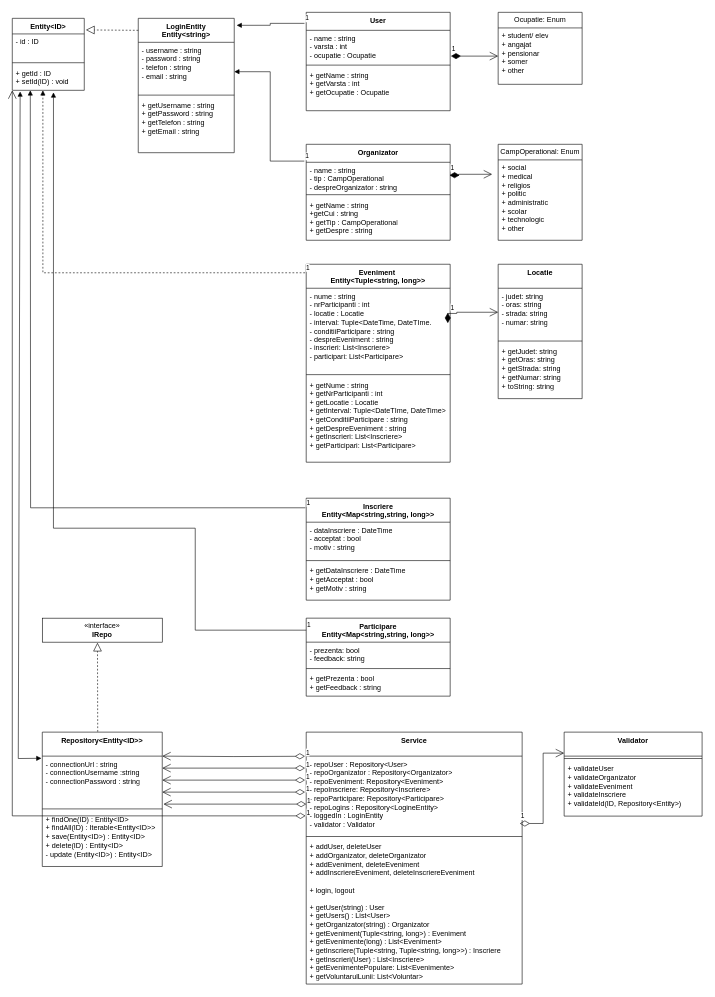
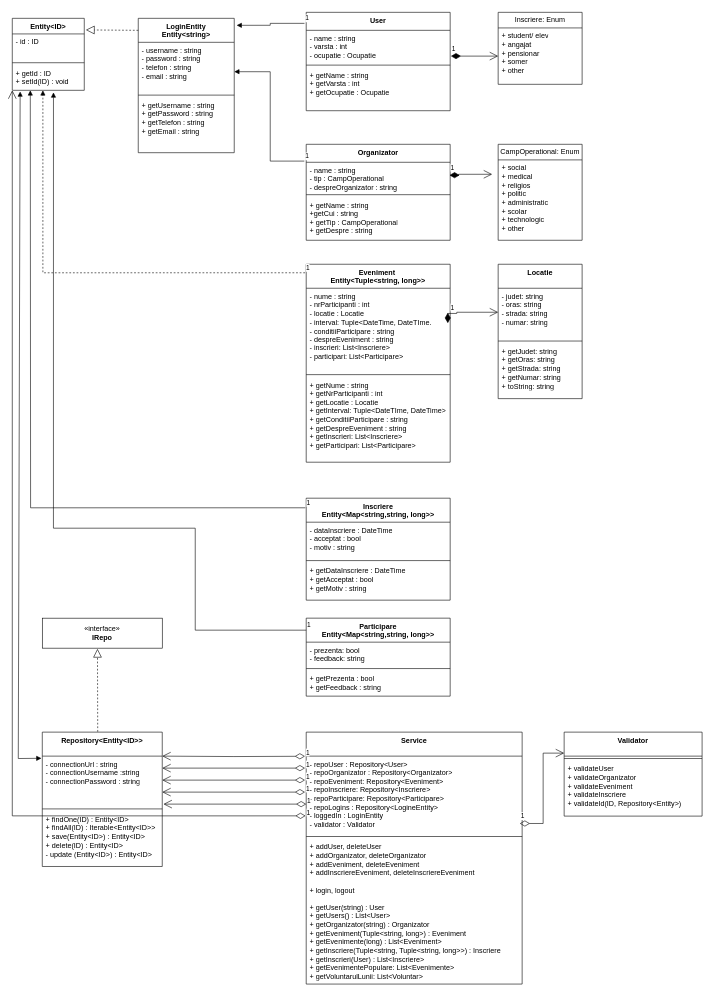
node "Ocupatie: Enum": label "Ocupatie: Enum" -> "Inscriere: Enum"
node "«interface» IRepo": size 120x24 -> 120x30
